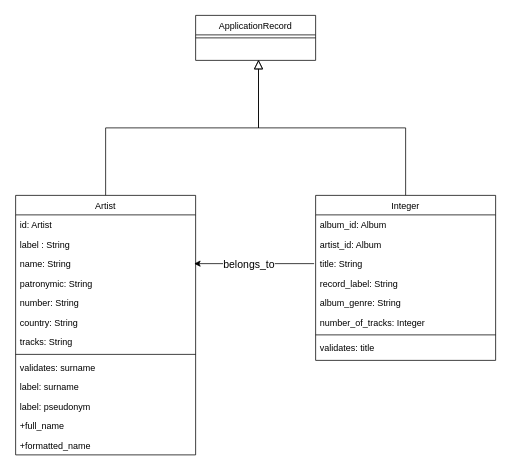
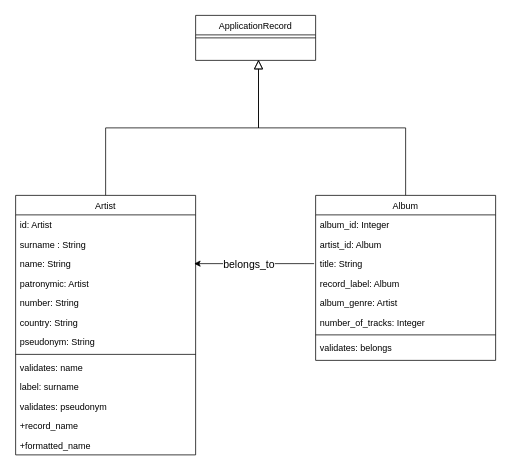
node "Integer": label "Integer" -> "Album"
node "album_id: Album": label "album_id: Album" -> "album_id: Integer"
node "label : String": label "label : String" -> "surname : String"
node "patronymic: String": label "patronymic: String" -> "patronymic: Artist"
node "record_label: String": label "record_label: String" -> "record_label: Album"
node "album_genre: String": label "album_genre: String" -> "album_genre: Artist"
node "tracks: String": label "tracks: String" -> "pseudonym: String"
node "validates: title": label "validates: title" -> "validates: belongs"
node "validates: surname": label "validates: surname" -> "validates: name"
node "label: pseudonym": label "label: pseudonym" -> "validates: pseudonym"
node "+full_name": label "+full_name" -> "+record_name"
